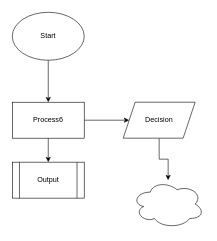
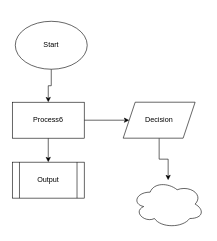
node "Start": moved (48, 36) -> (51, 45)
